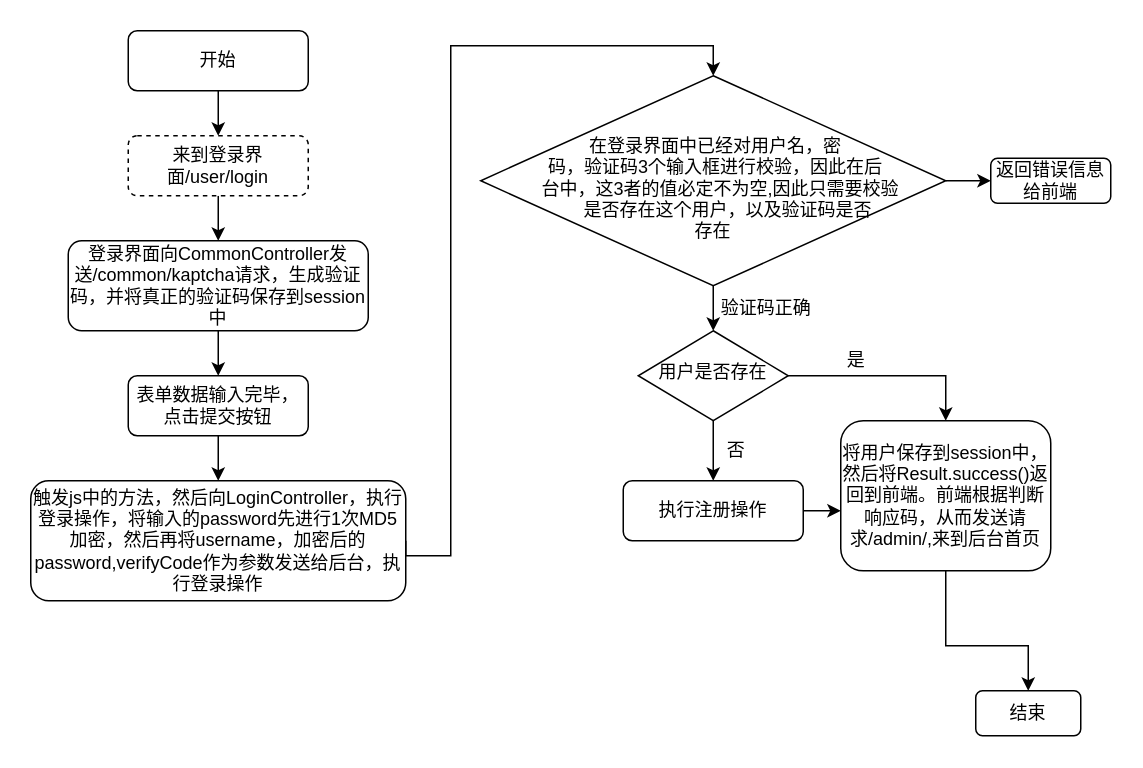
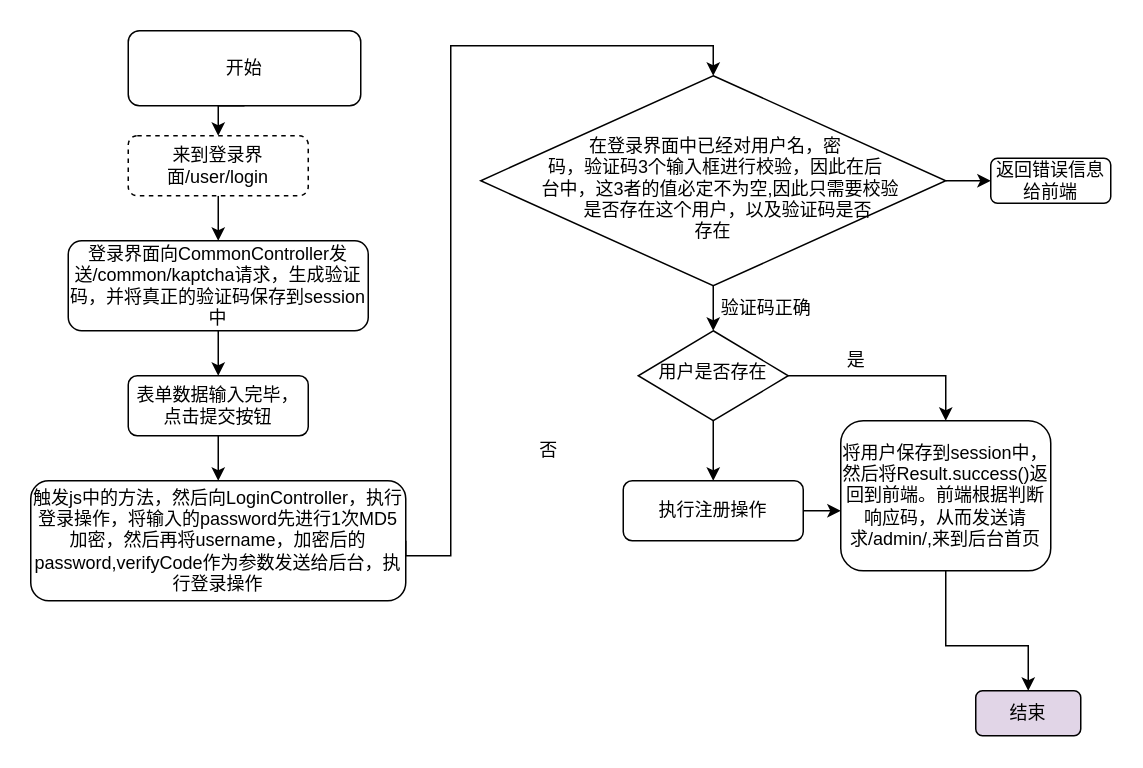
node "开始": size 180x60 -> 233x75
node "否": moved (736, 451) -> (548, 451)
node "结束": fillcolor #ffffff -> #e1d5e7
